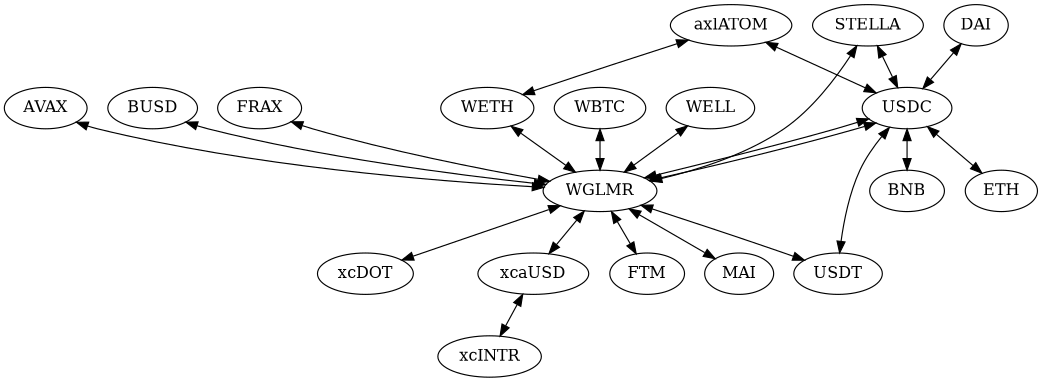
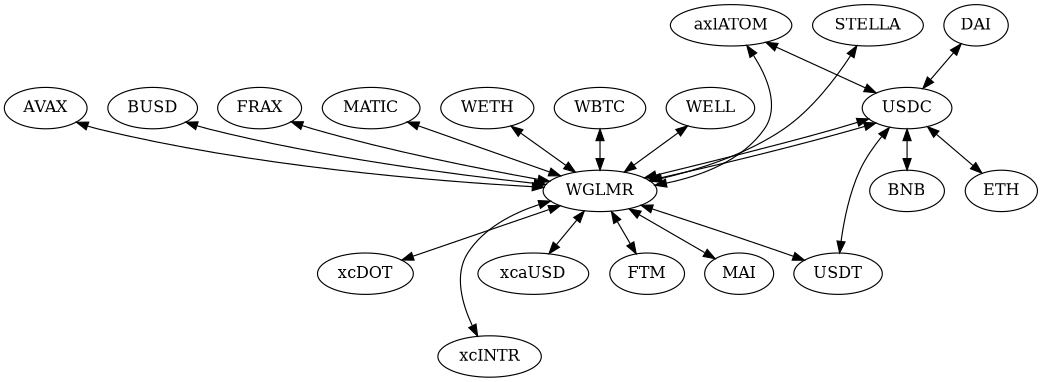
edge "axlATOM" -- "WETH": now "axlATOM" -- "WGLMR"
edge "STELLA" -- "USDC": removed
node "MATIC": added
edge "xcaUSD" -- "xcINTR": now "WGLMR" -- "xcINTR"
